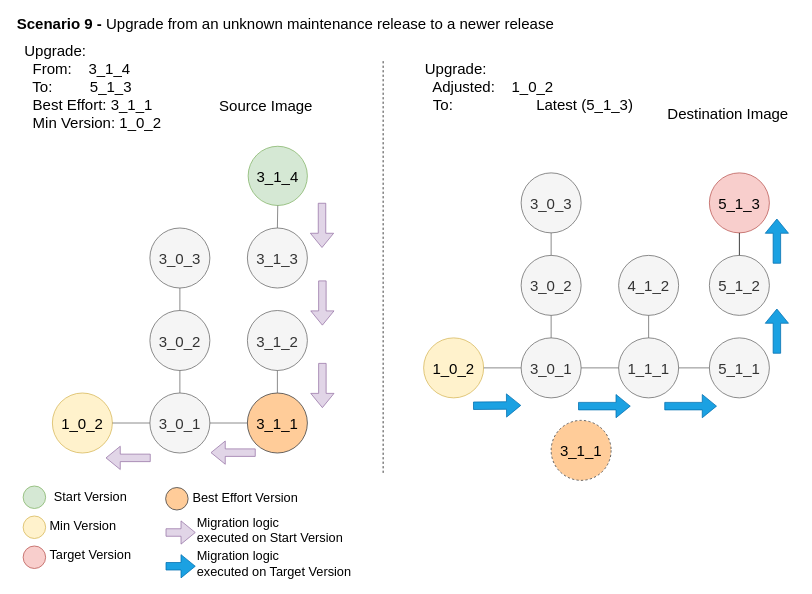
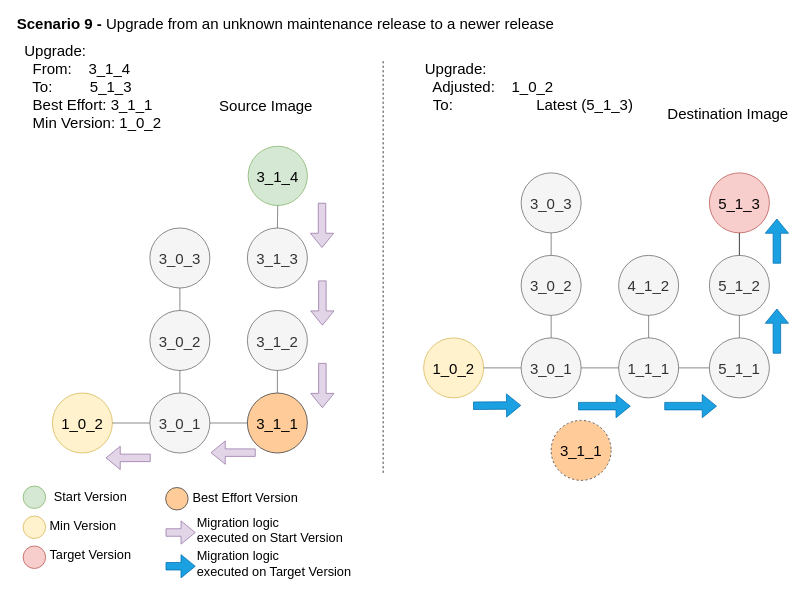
edge "5_1_2" -- "5_1_1": added
